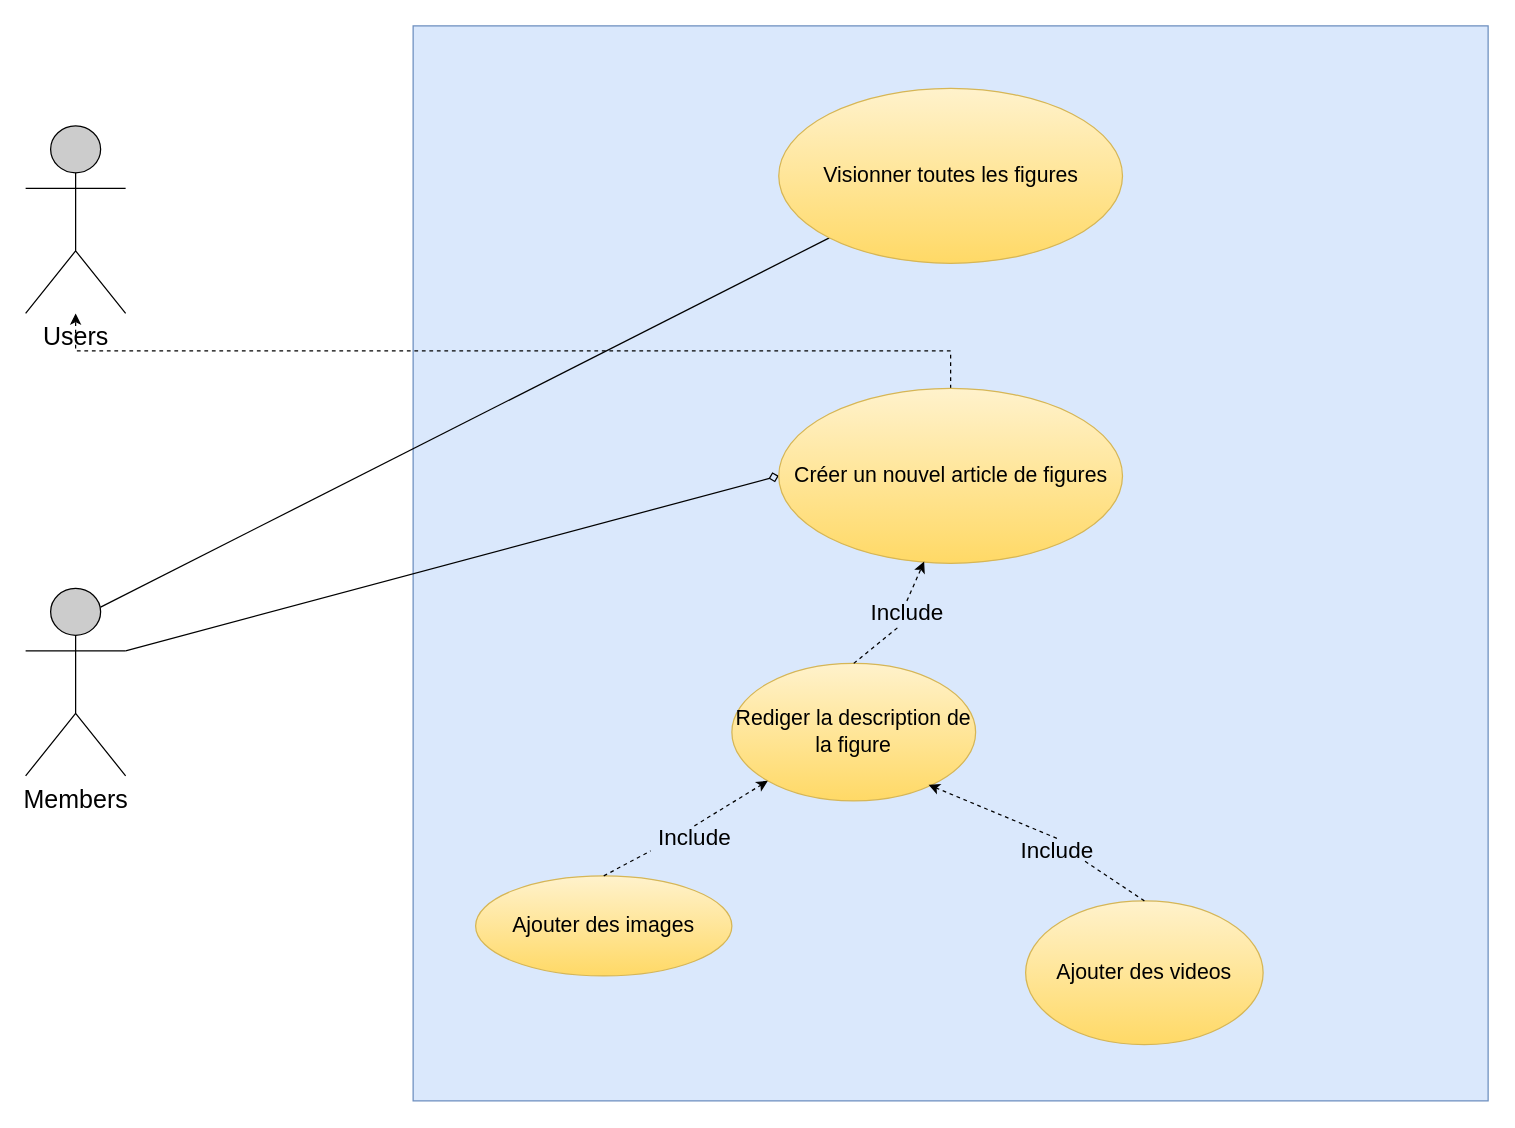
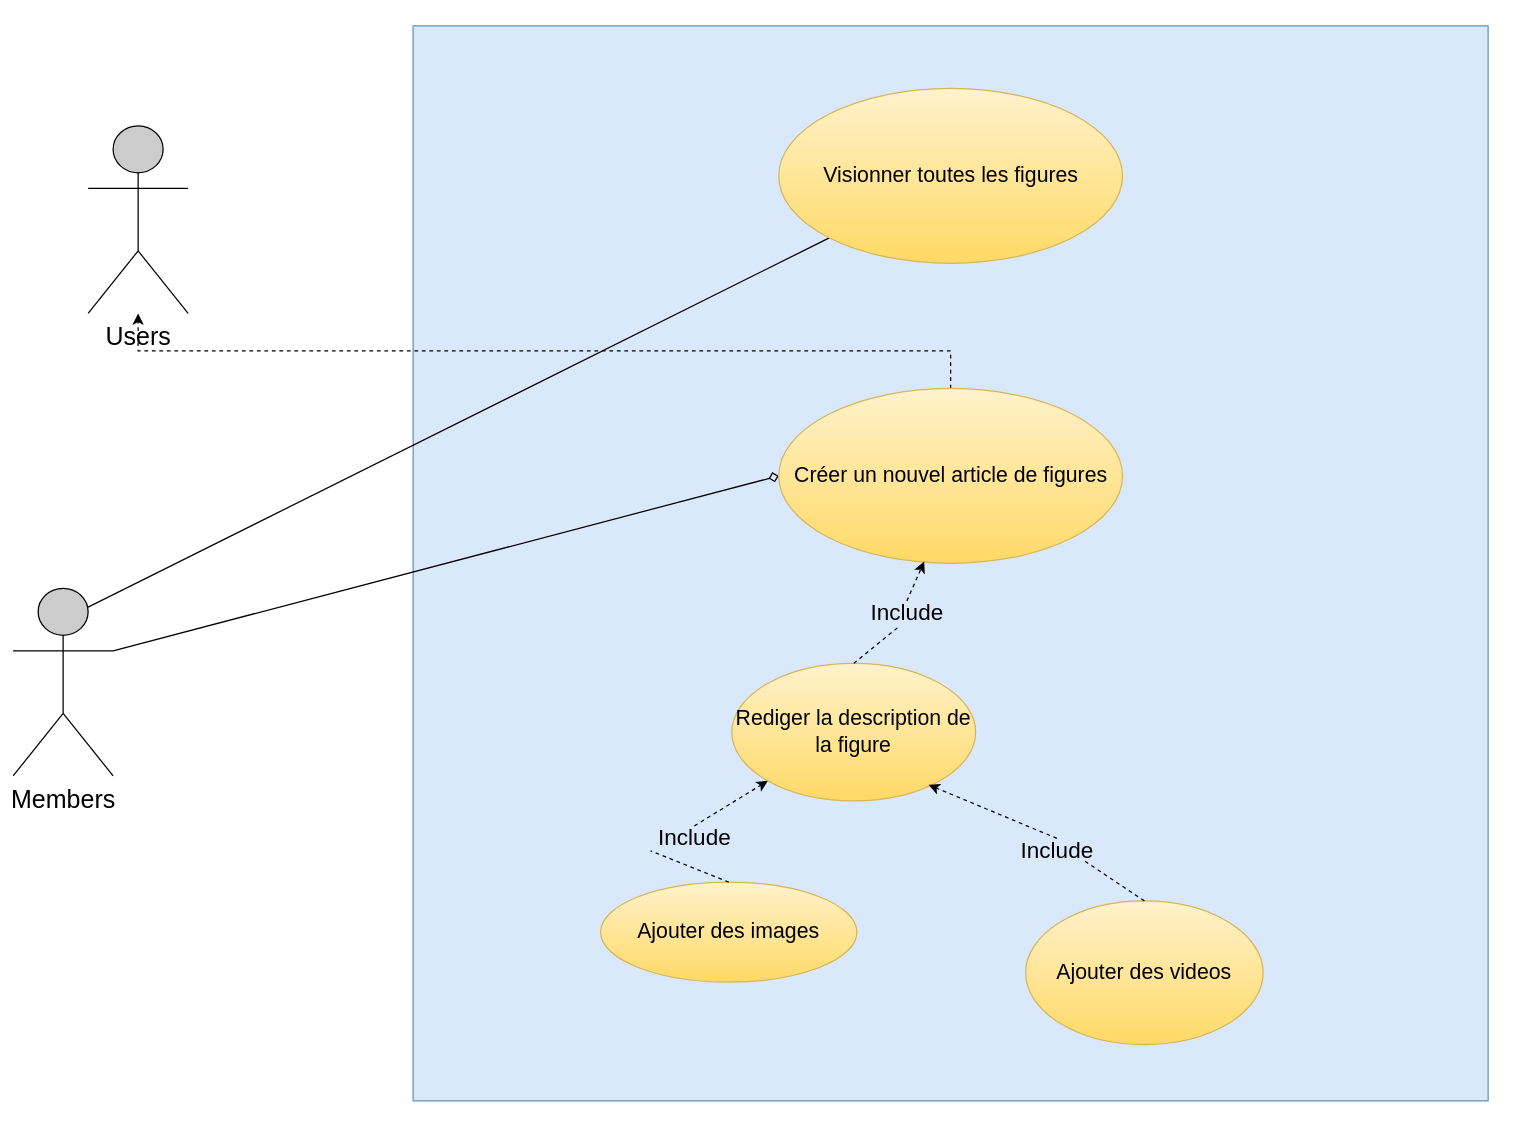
node "Users": moved (76, 219) -> (138, 219)
node "Members": moved (76, 682) -> (63, 682)
node "Ajouter des images": moved (604, 926) -> (729, 932)
